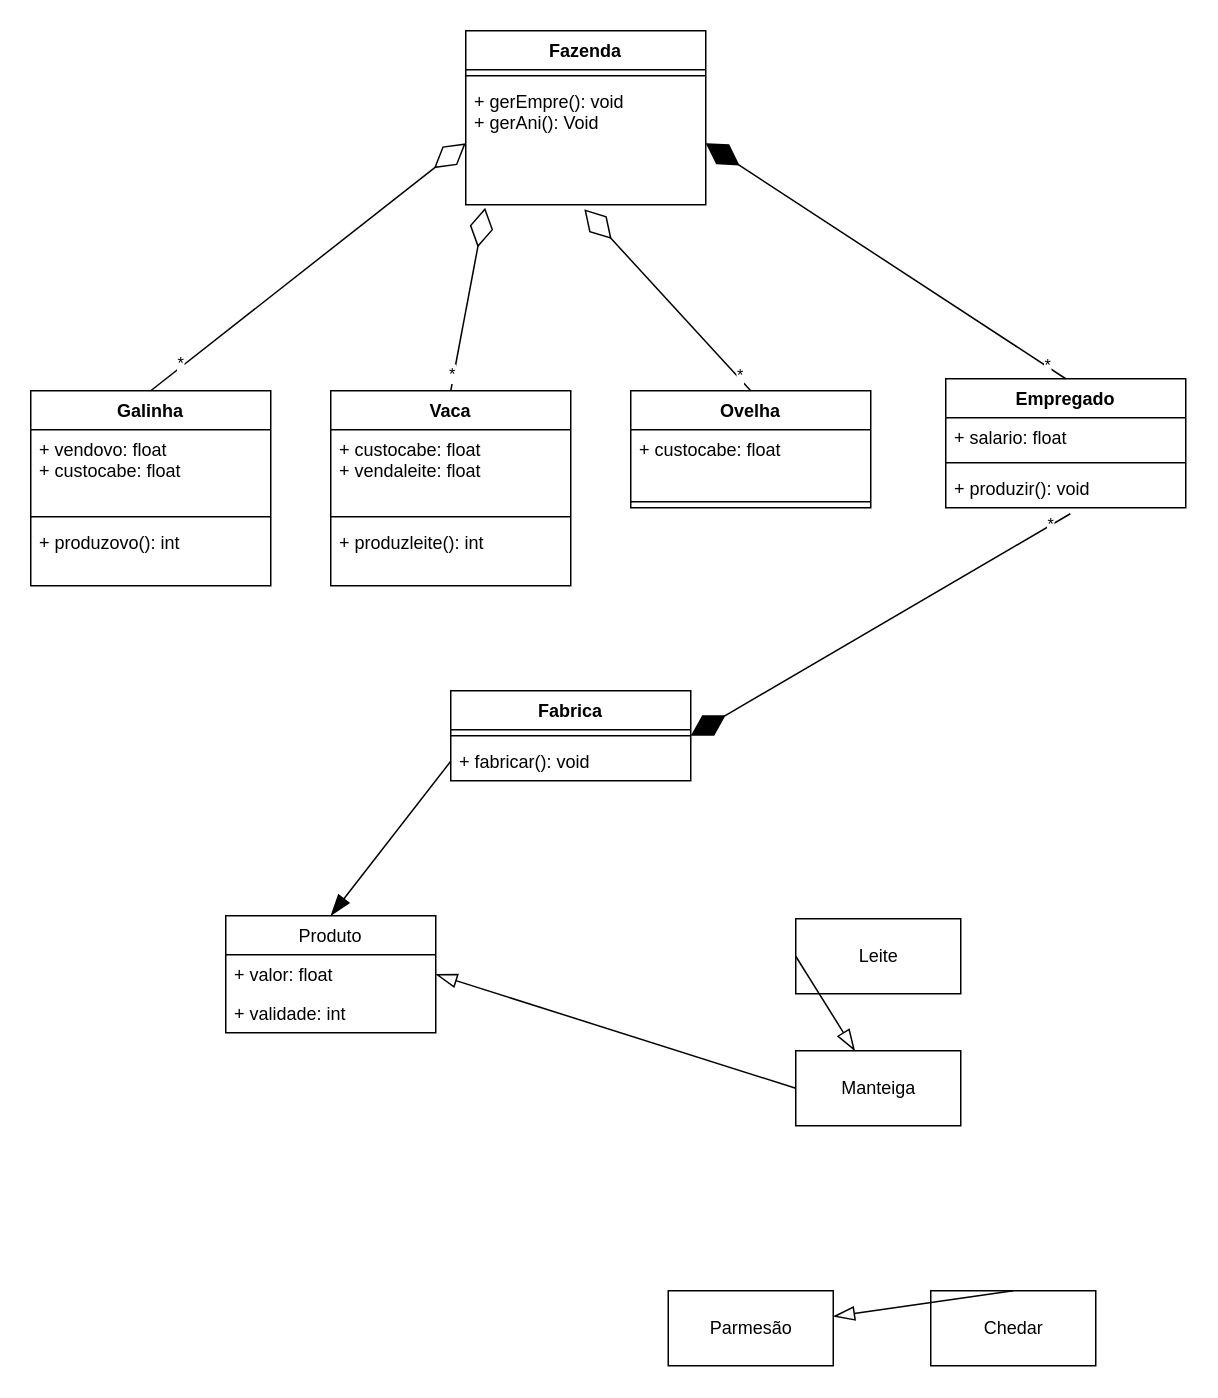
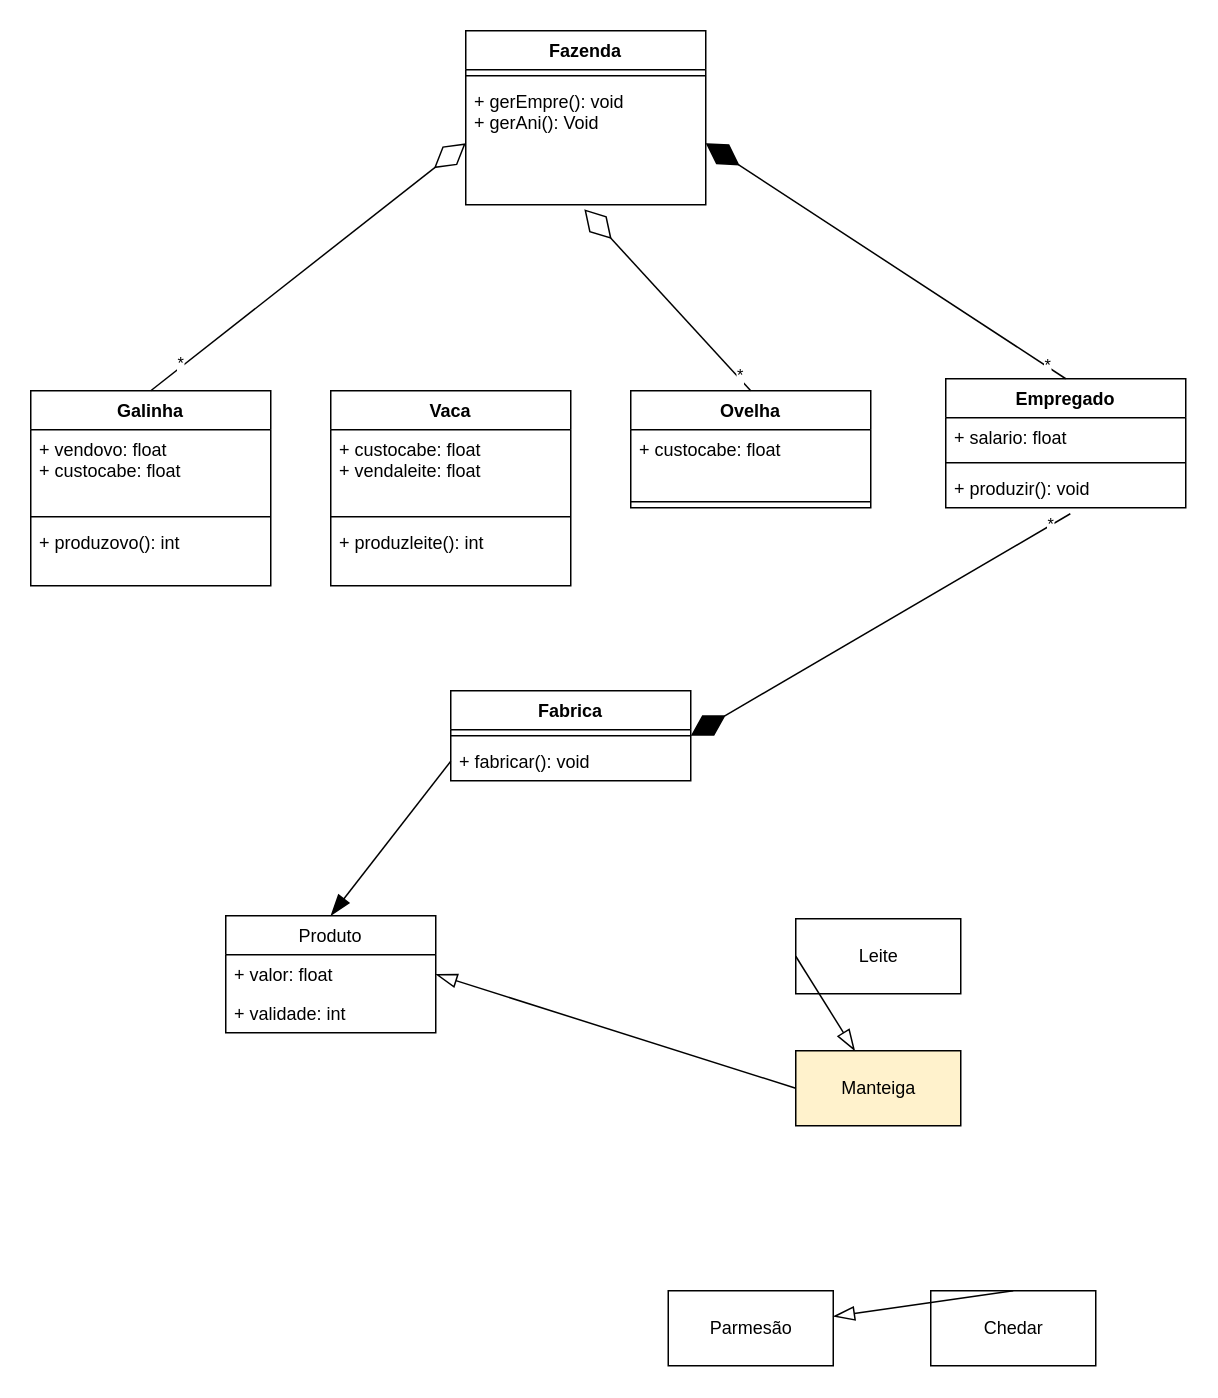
edge "Vaca" -> "+ gerEmpre(): void + gerAni(): Void": removed, label "*"
node "Manteiga": fillcolor #ffffff -> #fff2cc
